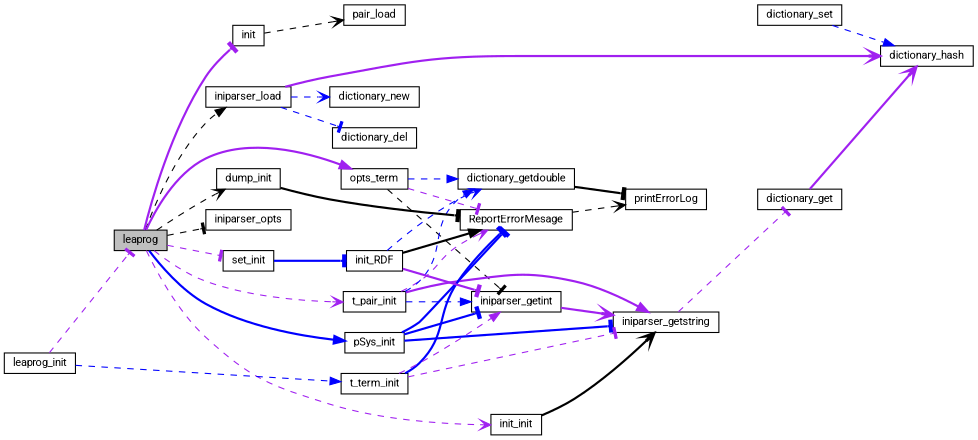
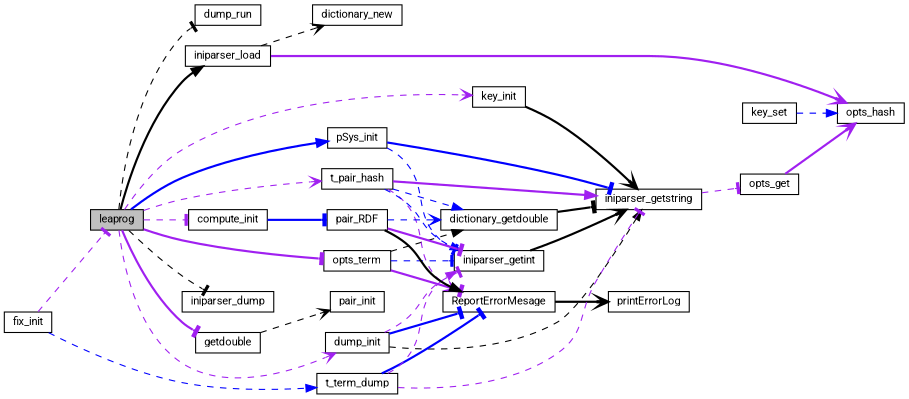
node "dump_run": added
node "pair_load": label "pair_load" -> "pair_init"
node "dictionary_set": label "dictionary_set" -> "key_set"
node "init": label "init" -> "getdouble"
node "dictionary_hash": label "dictionary_hash" -> "opts_hash"
edge "iniparser_load" -> "dictionary_new": color blue -> black
node "dictionary_del": removed
edge "leaprog" -> "opts_term": arrowhead normal -> tee
edge "leaprog" -> "iniparser_load": style dashed -> bold
edge "opts_term" -> "dictionary_getdouble": color blue -> black
edge "dictionary_getdouble" -> "printErrorLog": now "dictionary_getdouble" -> "iniparser_getstring"
edge "opts_term" -> "ReportErrorMesage": style dashed -> bold
node "dictionary_get": label "dictionary_get" -> "opts_get"
edge "dump_init" -> "ReportErrorMesage": color black -> blue
edge "ReportErrorMesage" -> "printErrorLog": style dashed -> bold
edge "leaprog" -> "dump_init": color black -> purple
node "iniparser_opts": label "iniparser_opts" -> "iniparser_dump"
edge "opts_term" -> "iniparser_getint": color black -> blue
node "set_init": label "set_init" -> "compute_init"
node "init_RDF": label "init_RDF" -> "pair_RDF"
node "t_pair_init": label "t_pair_init" -> "t_pair_hash"
edge "dump_init" -> "iniparser_getint": added
edge "pSys_init" -> "ReportErrorMesage": removed
edge "iniparser_getint" -> "iniparser_getstring": color purple -> black
edge "pSys_init" -> "iniparser_getint": style bold -> dashed
edge "dump_init" -> "iniparser_getstring": added
node "leaprog_init": label "leaprog_init" -> "fix_init"
node "t_term_init": label "t_term_init" -> "t_term_dump"
node "init_init": label "init_init" -> "key_init"
